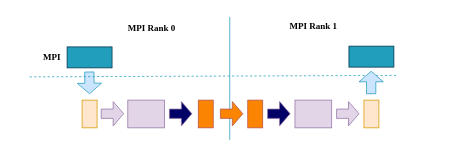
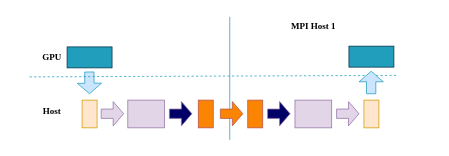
node "MPI Rank 1": label "MPI Rank 1" -> "MPI Host 1"
node "MPI Rank 0": removed
node "MPI": label "MPI" -> "GPU"
node "Host": added
